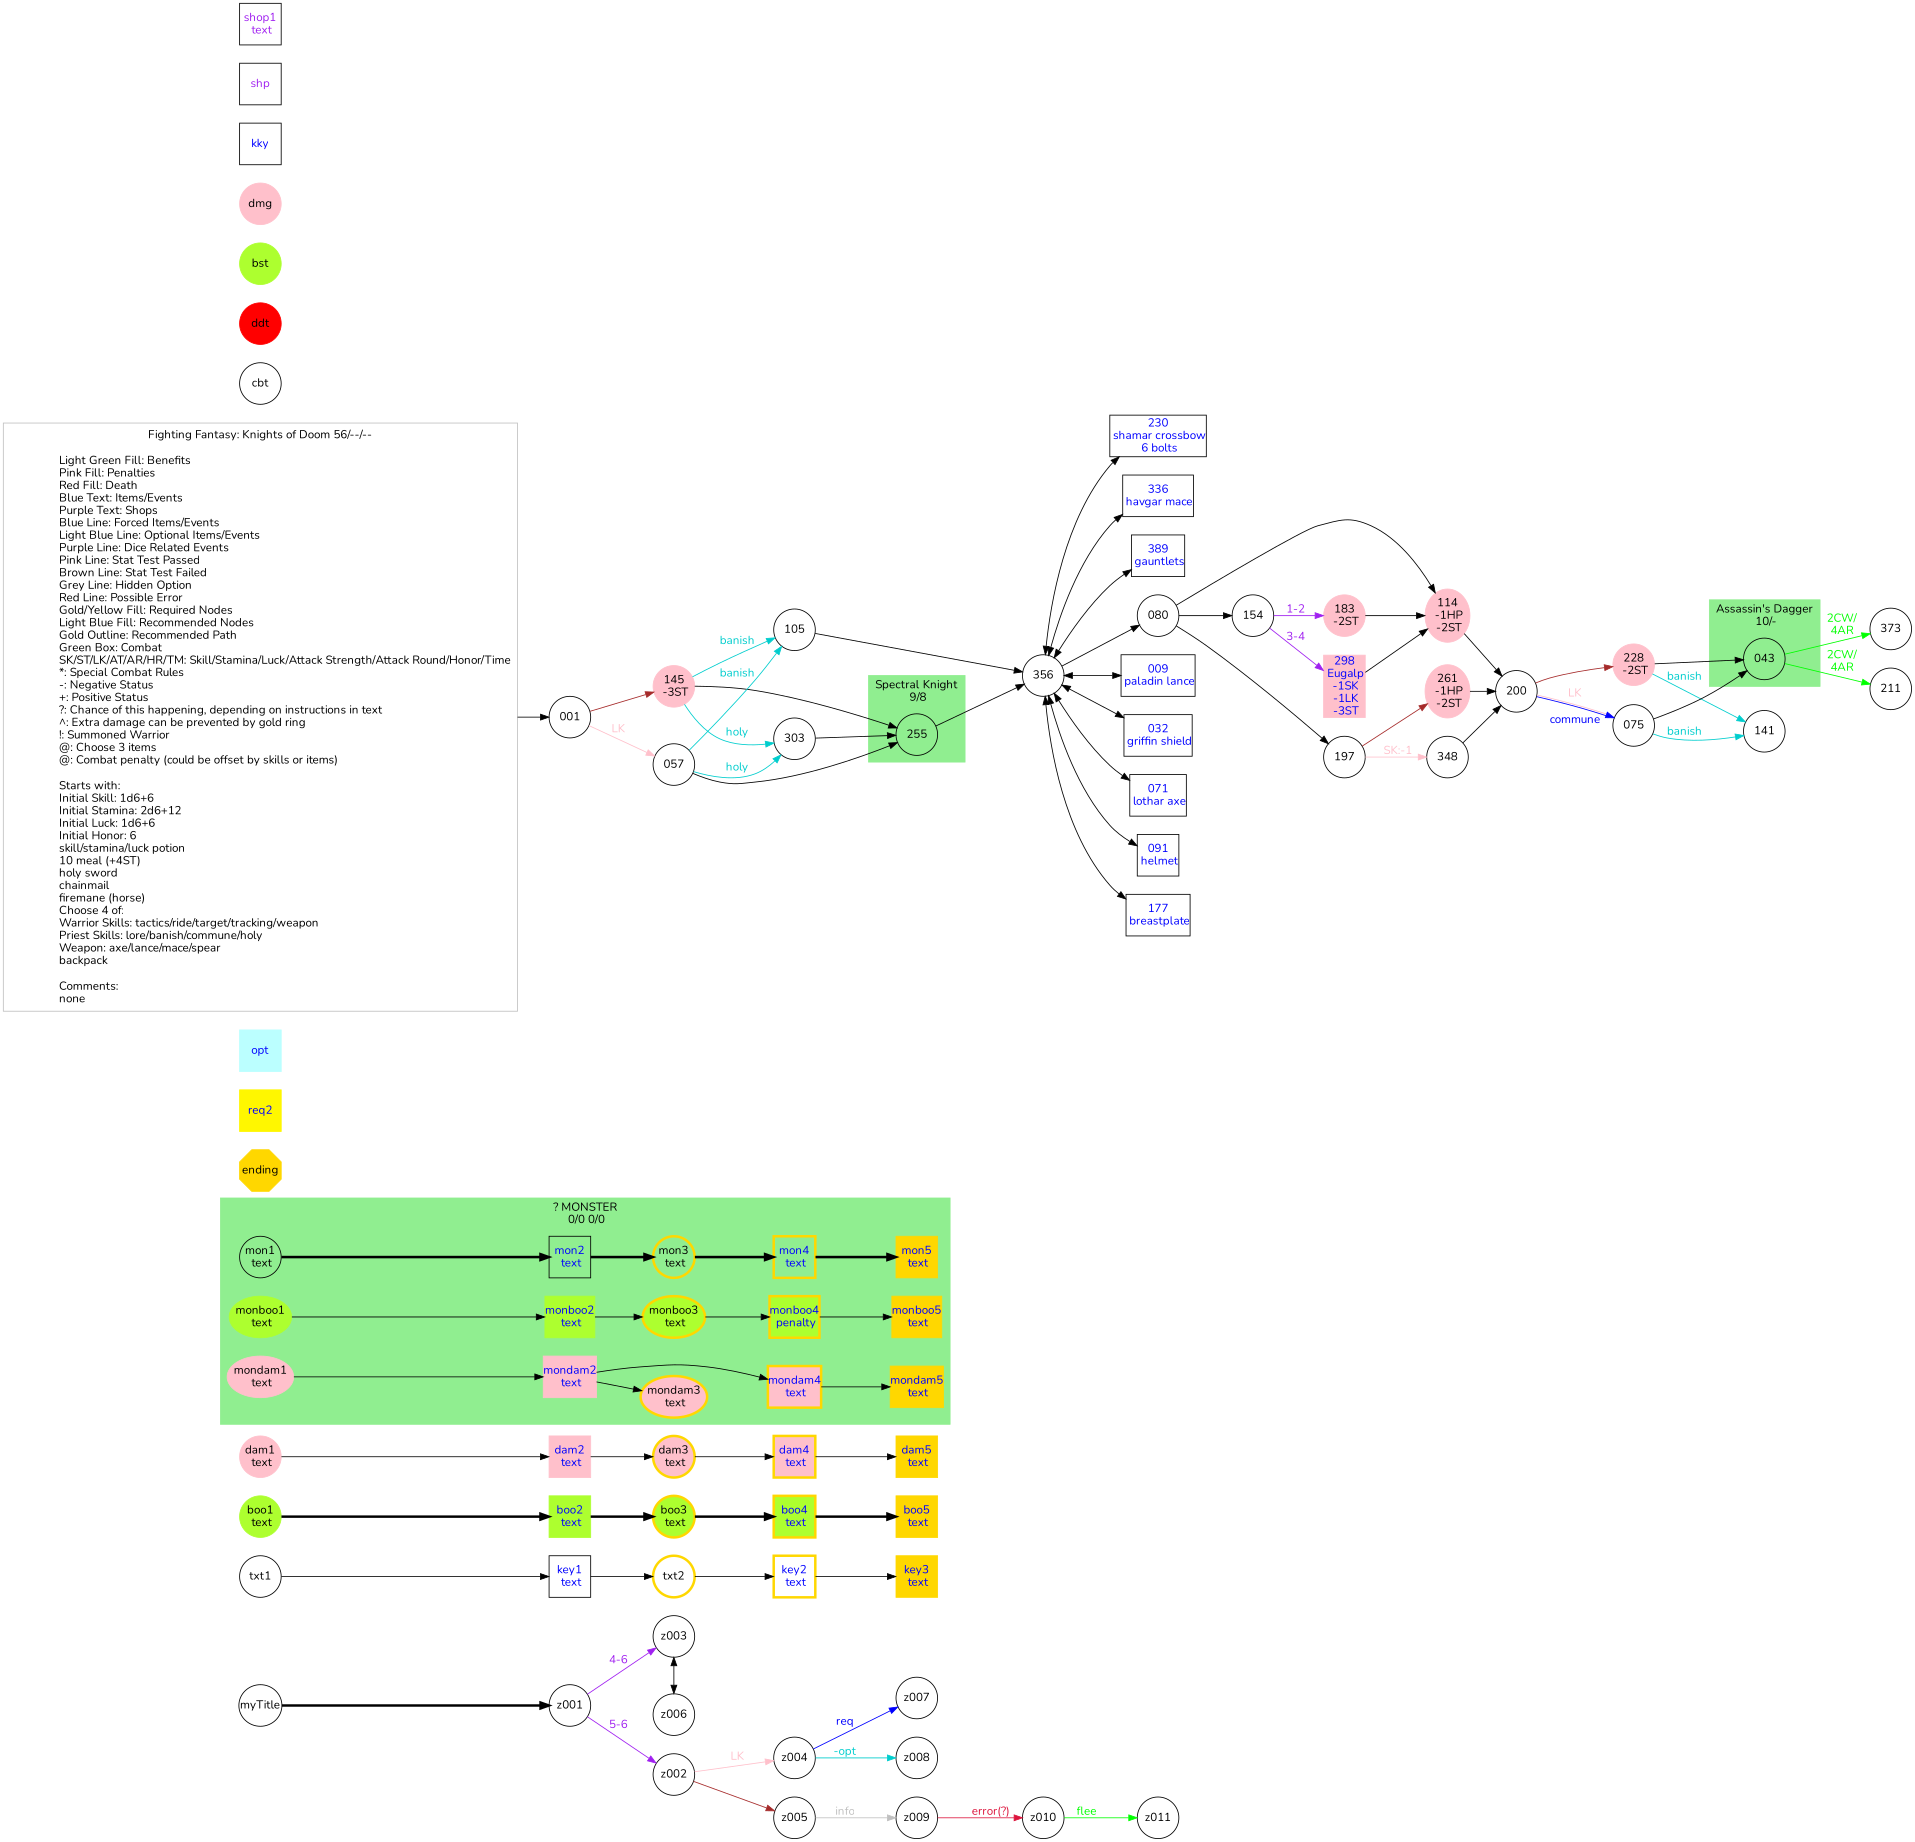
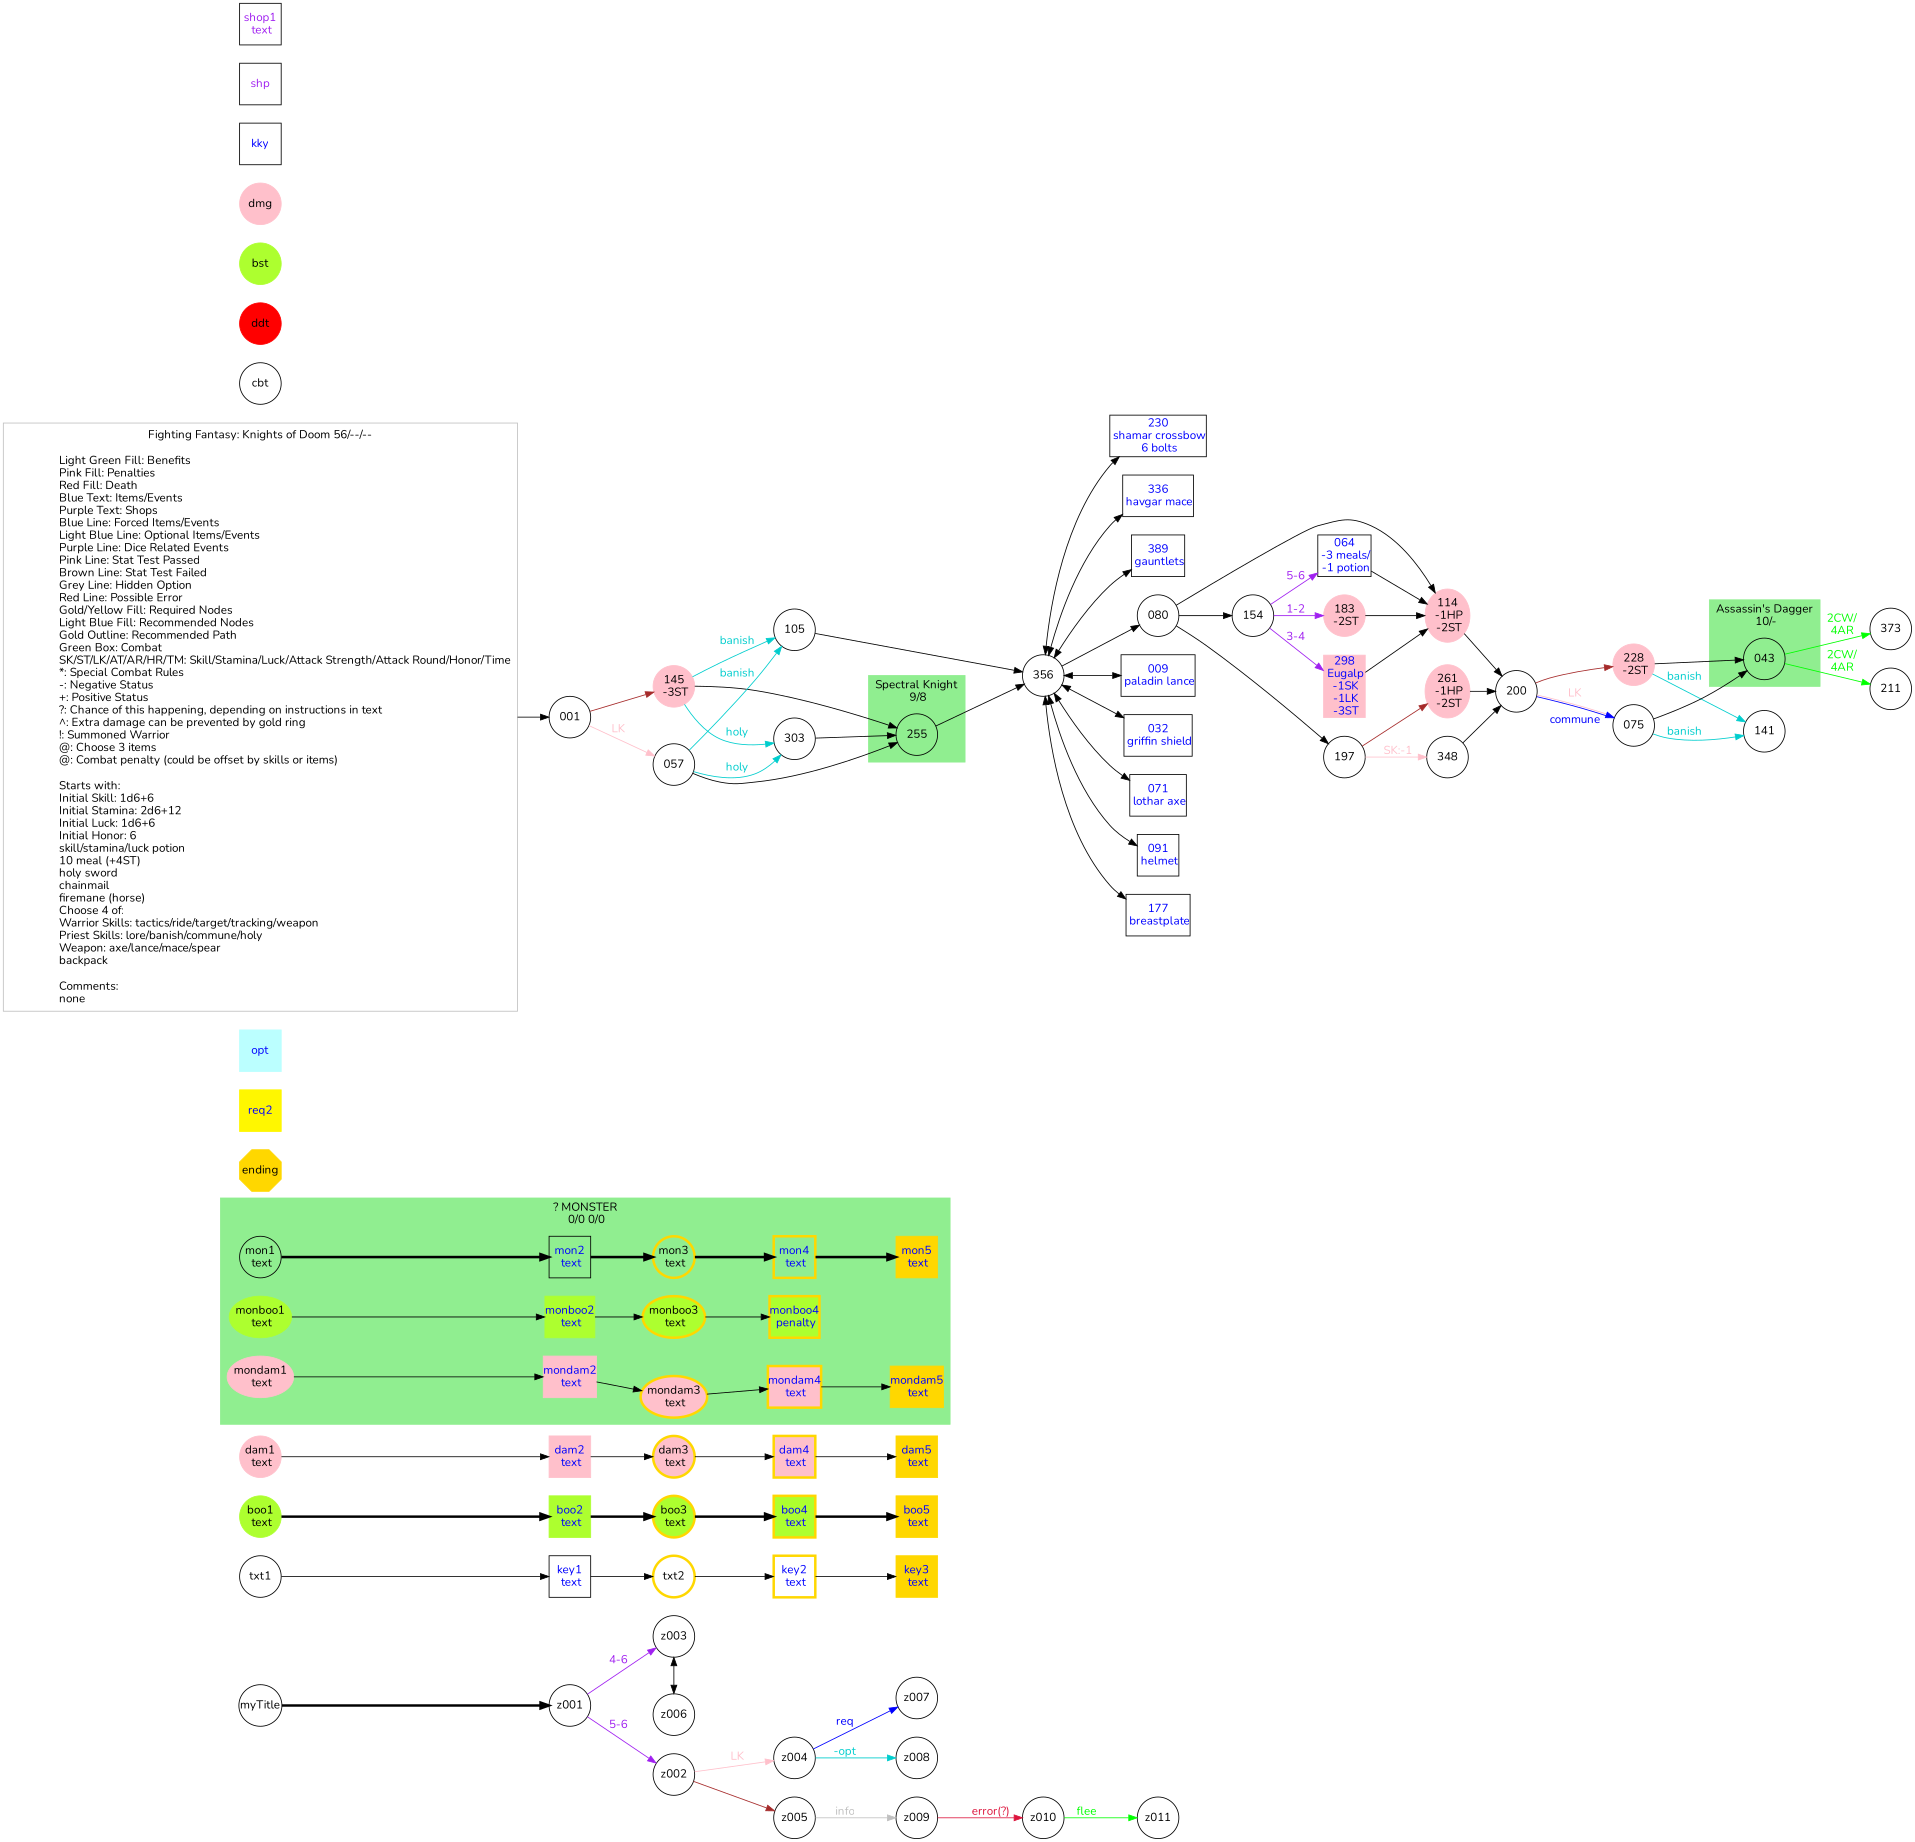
node "064 -3 meals/ -1 potion": added
node "monboo5 text": removed
edge "mondam2 text" -> "mondam4 text": now "mondam3 text" -> "mondam4 text"
